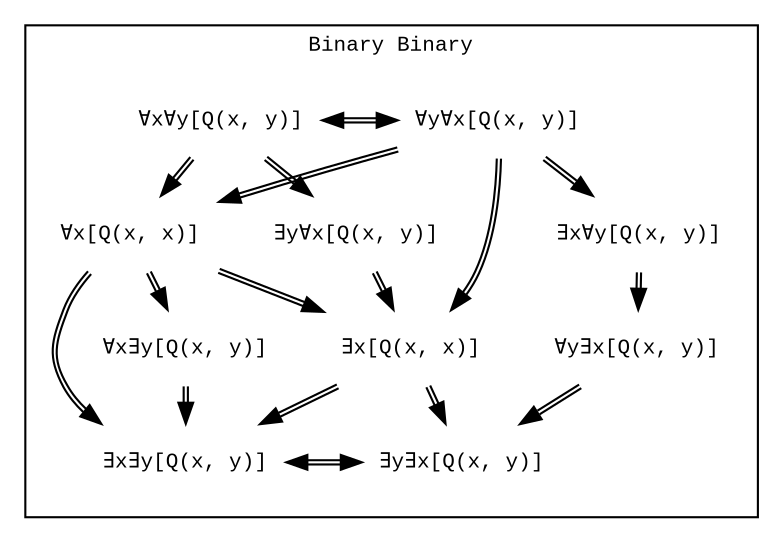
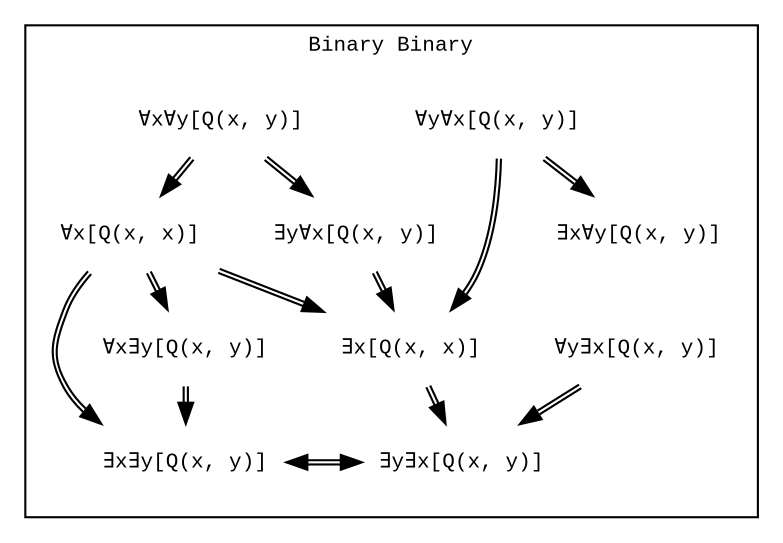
edge "∀x∀y[Q(x, y)]" -- "∀y∀x[Q(x, y)]": removed
edge "∀y∀x[Q(x, y)]" -> "∀x[Q(x, x)]": removed
edge "∃x∀y[Q(x, y)]" -> "∀y∃x[Q(x, y)]": removed
edge "∃x[Q(x, x)]" -> "∃x∃y[Q(x, y)]": removed
